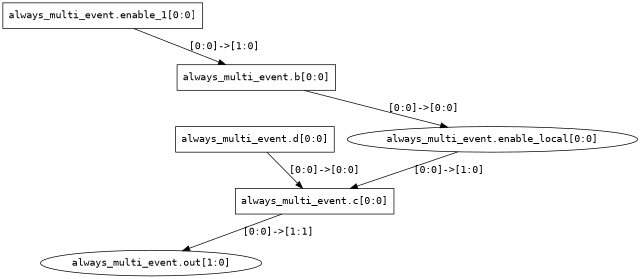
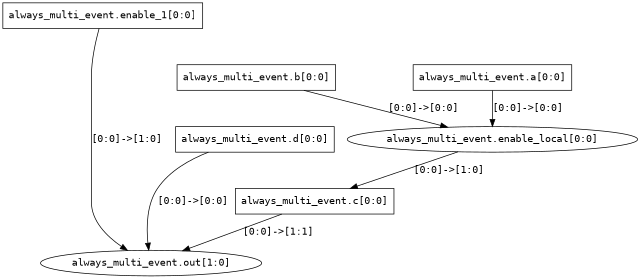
edge "always_multi_event.enable_1[0:0]" -> "always_multi_event.b[0:0]": now "always_multi_event.enable_1[0:0]" -> "always_multi_event.out[1:0]"
node "always_multi_event.a[0:0]": added
edge "always_multi_event.d[0:0]" -> "always_multi_event.c[0:0]": now "always_multi_event.d[0:0]" -> "always_multi_event.out[1:0]"
